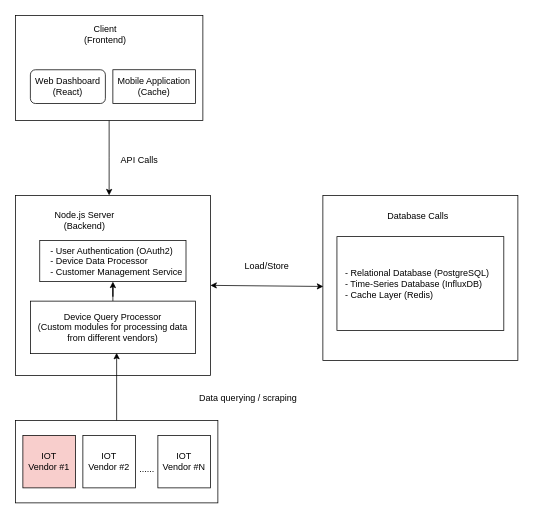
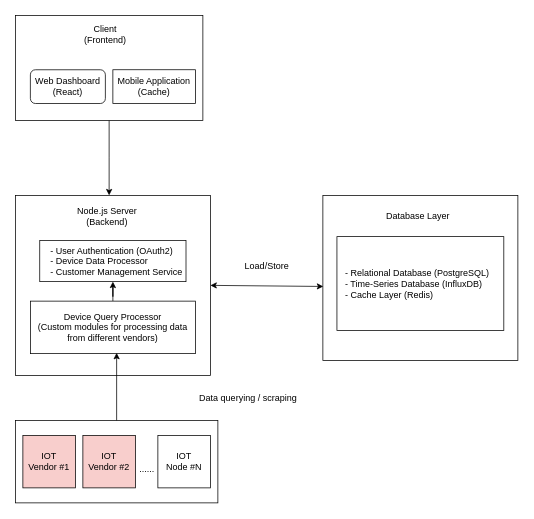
node "API Calls": removed
node "Database Calls": label "Database Calls" -> "Database Layer"
node "Node.js Server (Backend)": moved (85, 220) -> (107, 216)
node "IOT Vendor #2": fillcolor #ffffff -> #f8cecc
node "IOT Vendor #N": label "IOT Vendor #N" -> "IOT Node #N"
